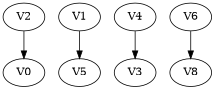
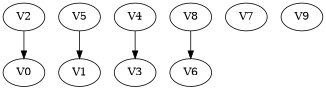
node "V7": added
node "V9": added
edge "V1" -> "V5": reversed
edge "V6" -> "V8": reversed
